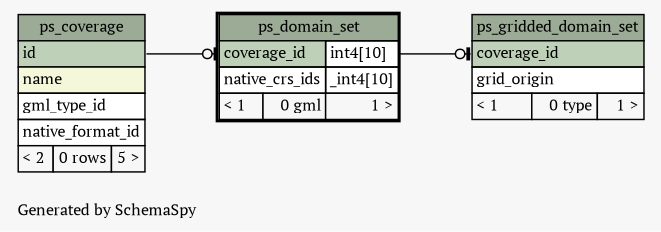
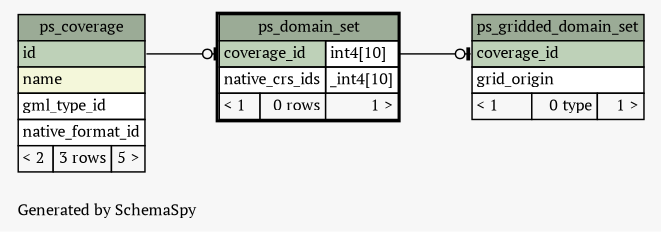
node "ps_domain_set": text "0 gml" -> "0 rows"
node "ps_coverage": text "0 rows" -> "3 rows"
